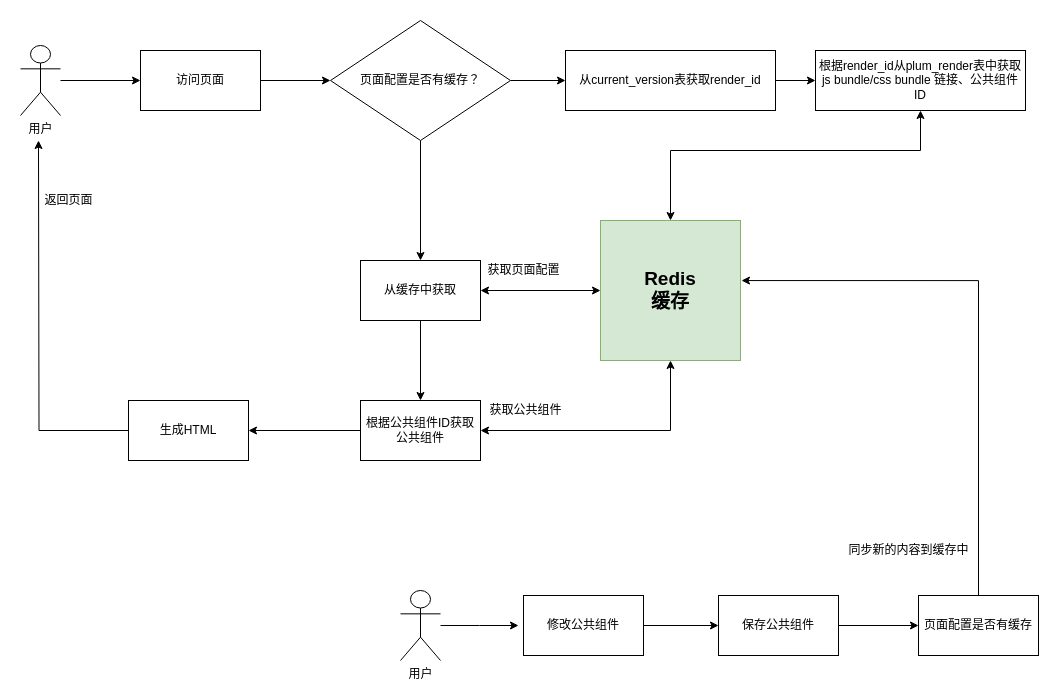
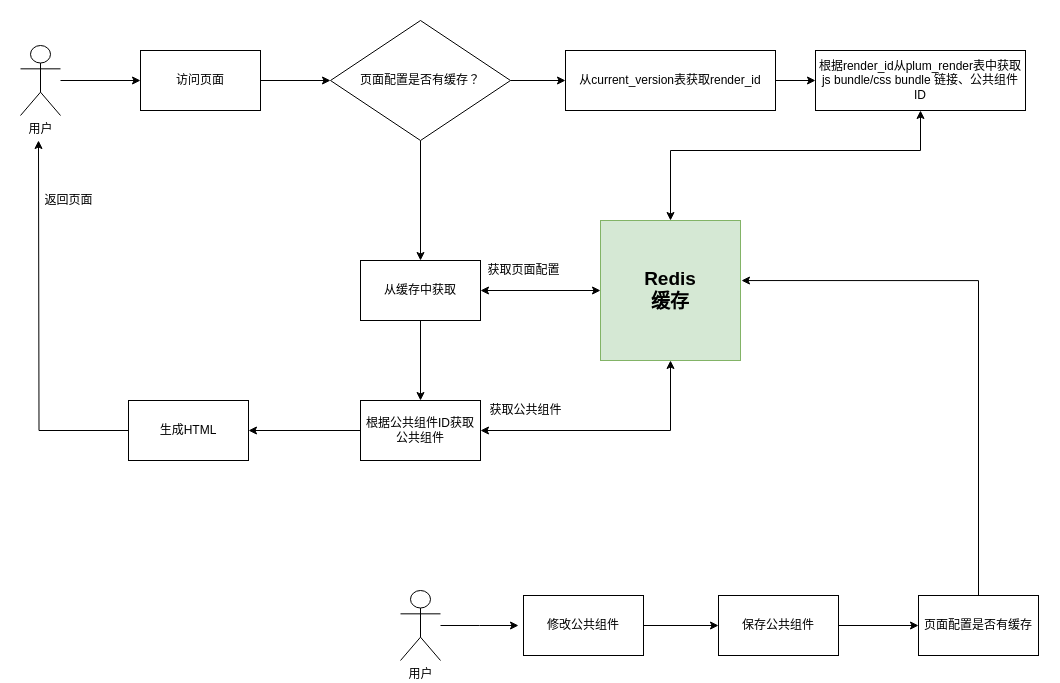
node "同步新的内容到缓存中": removed
